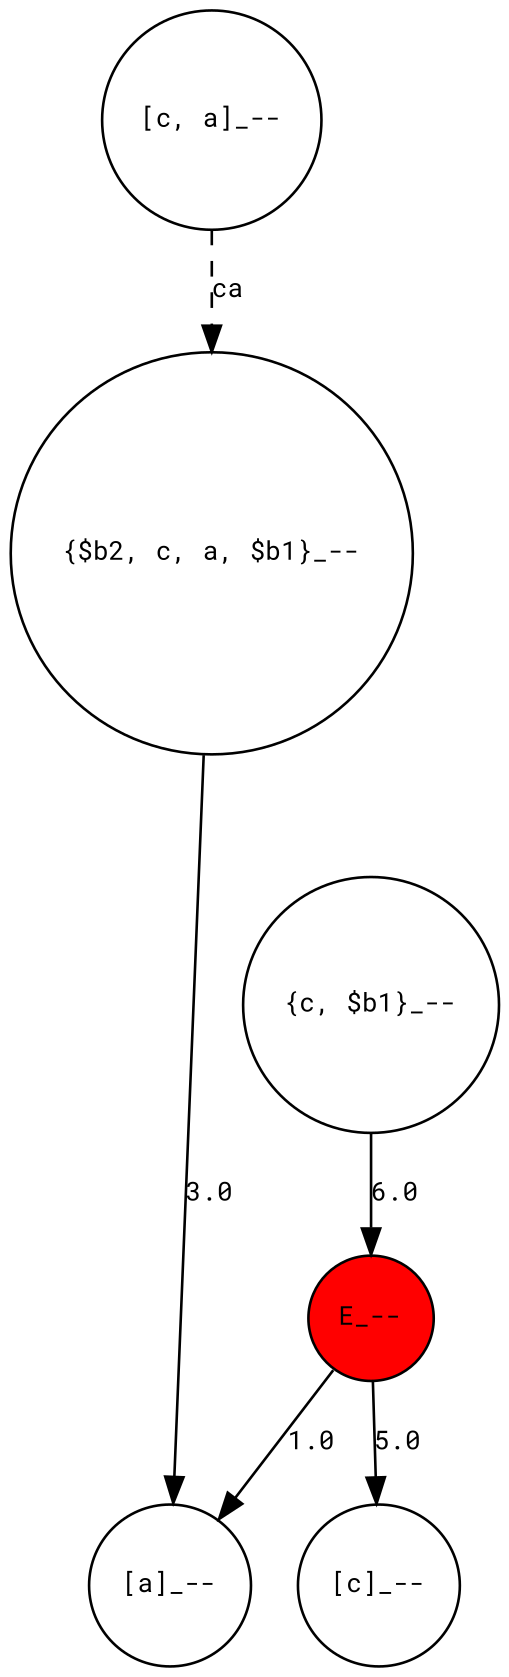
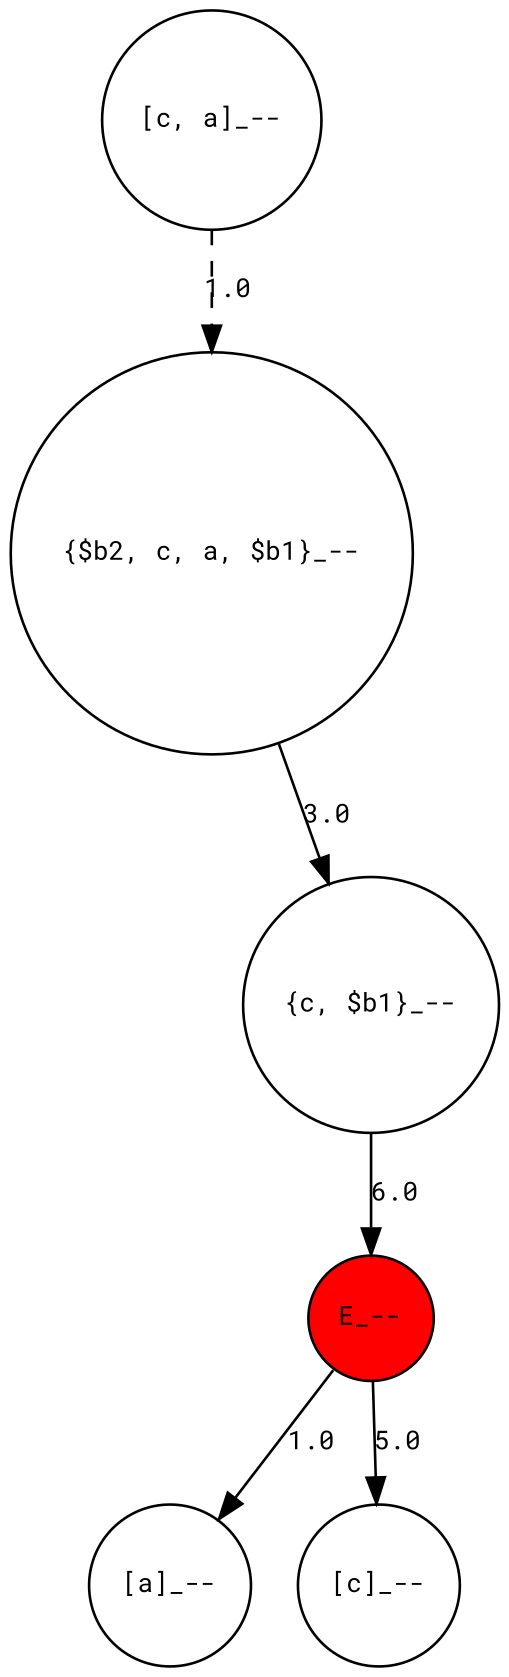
edge "[c, a]_--" -> "{$b2, c, a, $b1}_--": label "ca" -> "1.0"
edge "{$b2, c, a, $b1}_--" -> "[a]_--": now "{$b2, c, a, $b1}_--" -> "{c, $b1}_--"
